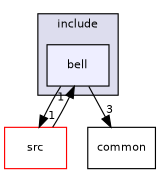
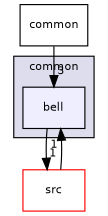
cluster "include": label "include" -> "common"
edge "bell" -> "common": reversed
